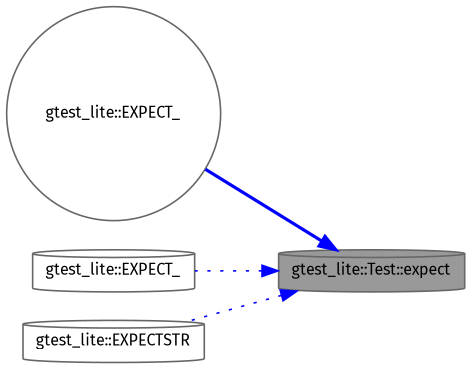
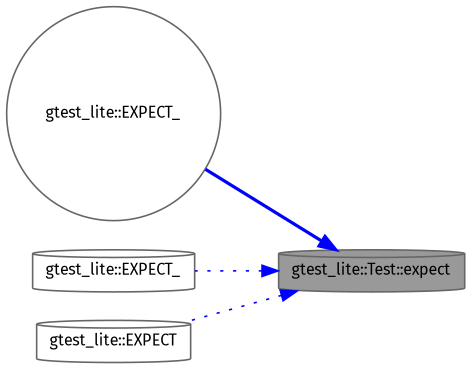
node "gtest_lite::EXPECTSTR": label "gtest_lite::EXPECTSTR" -> "gtest_lite::EXPECT"
